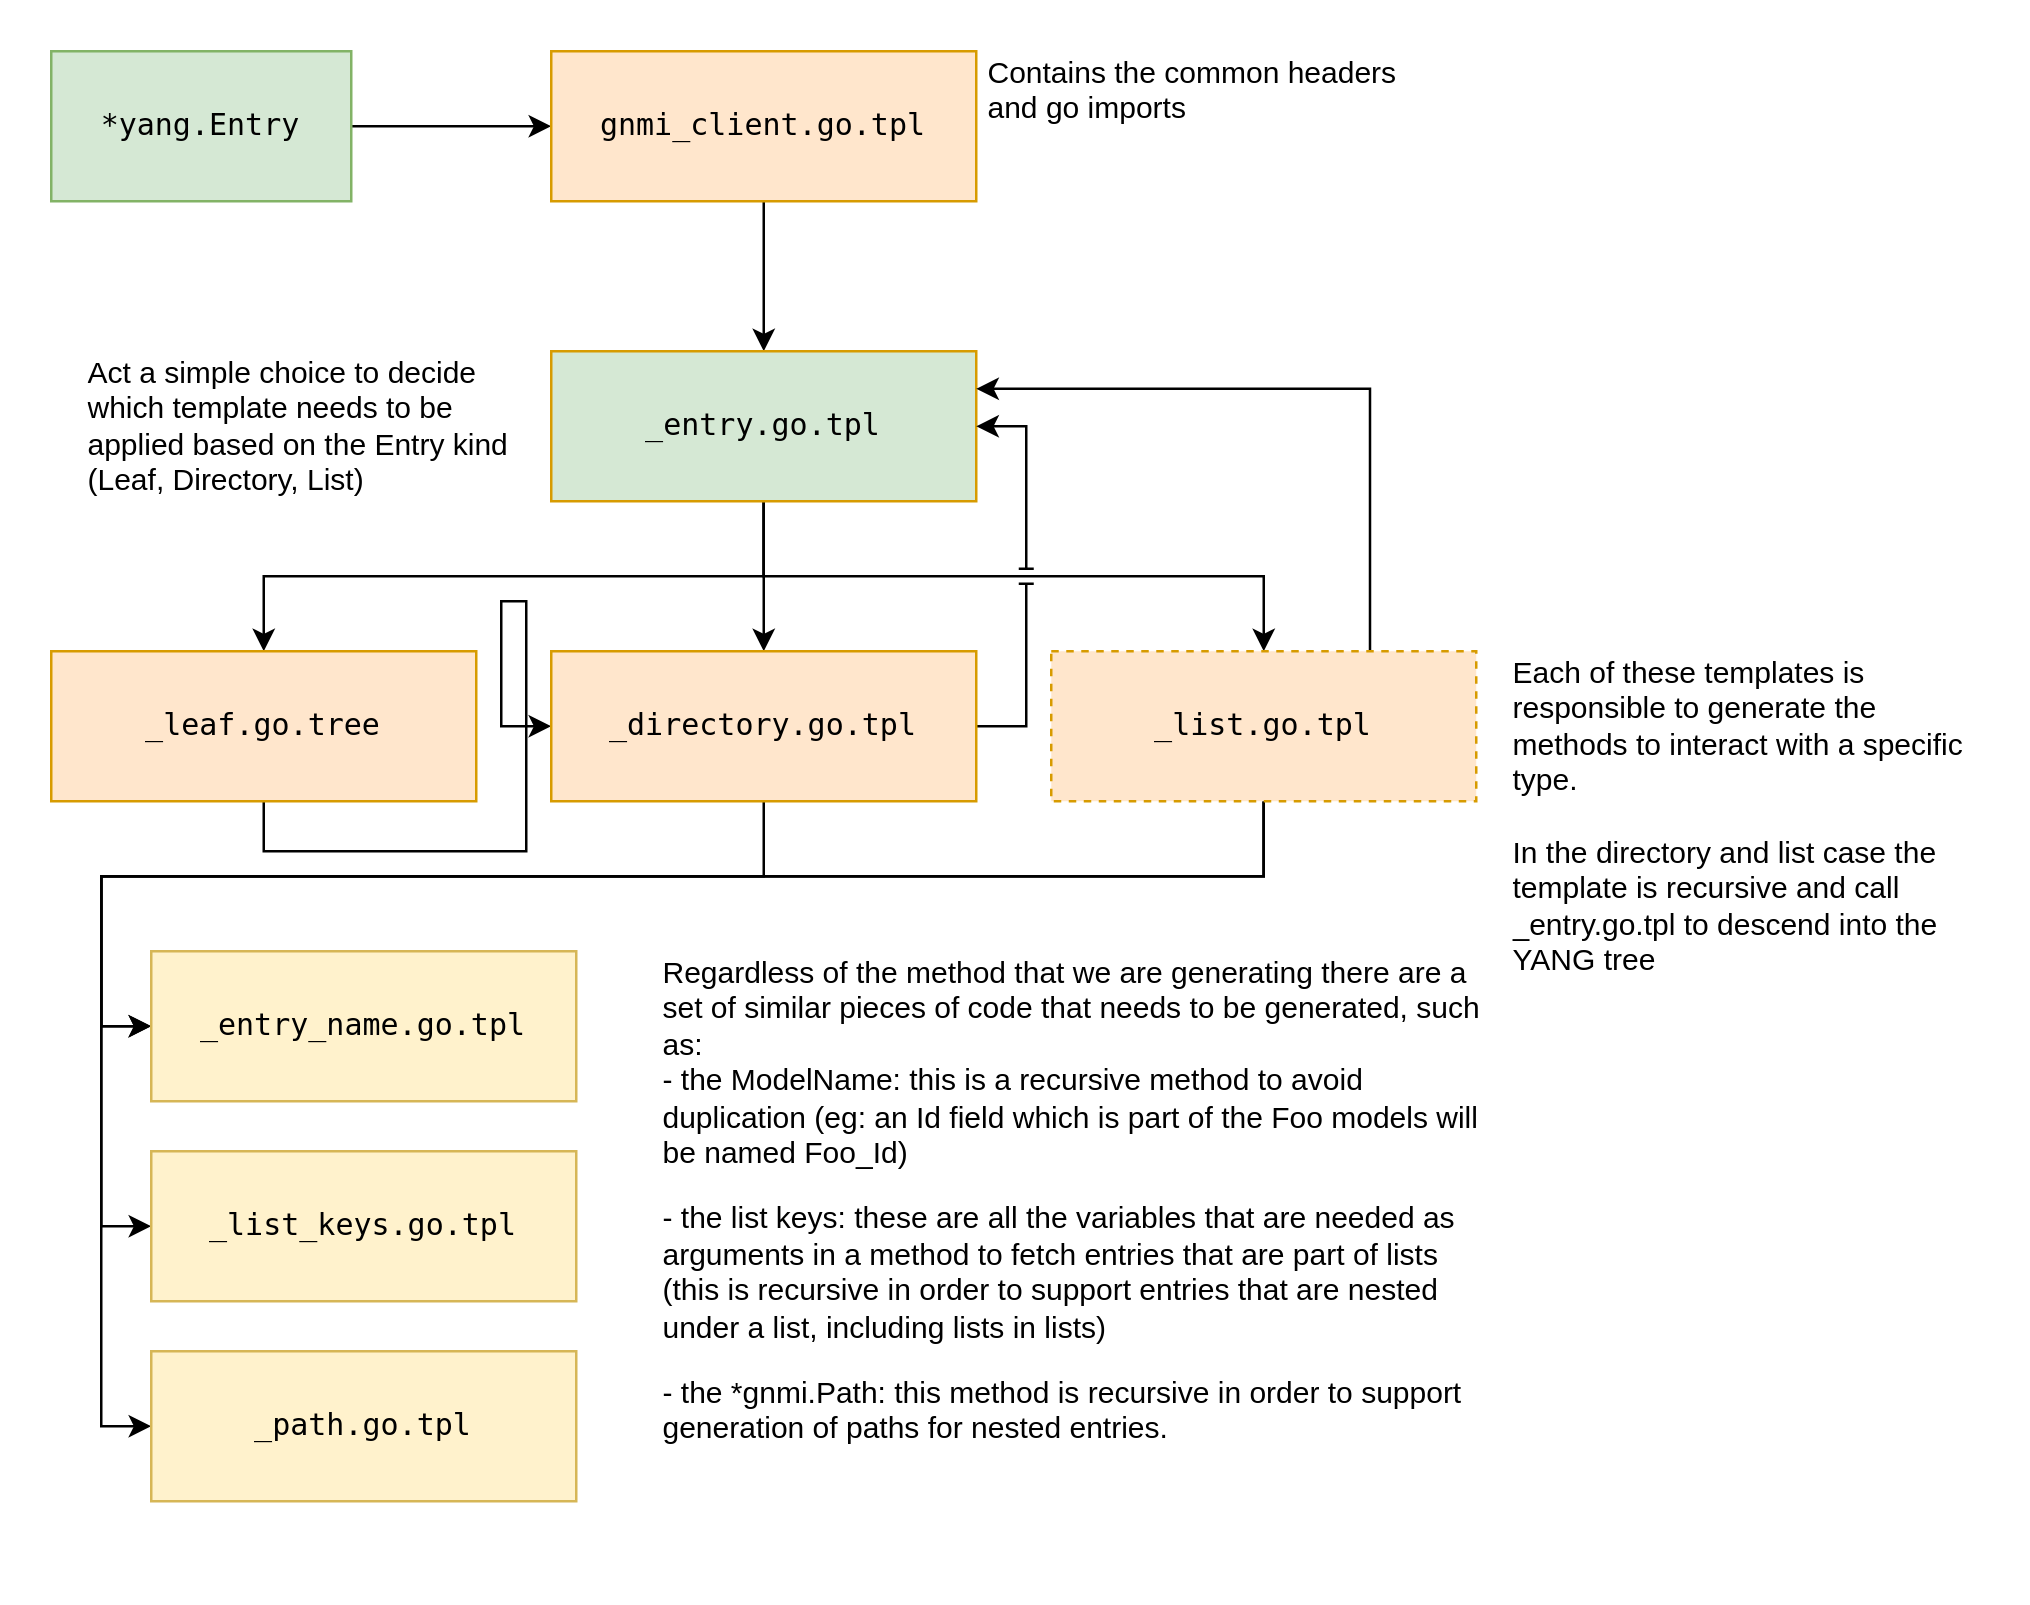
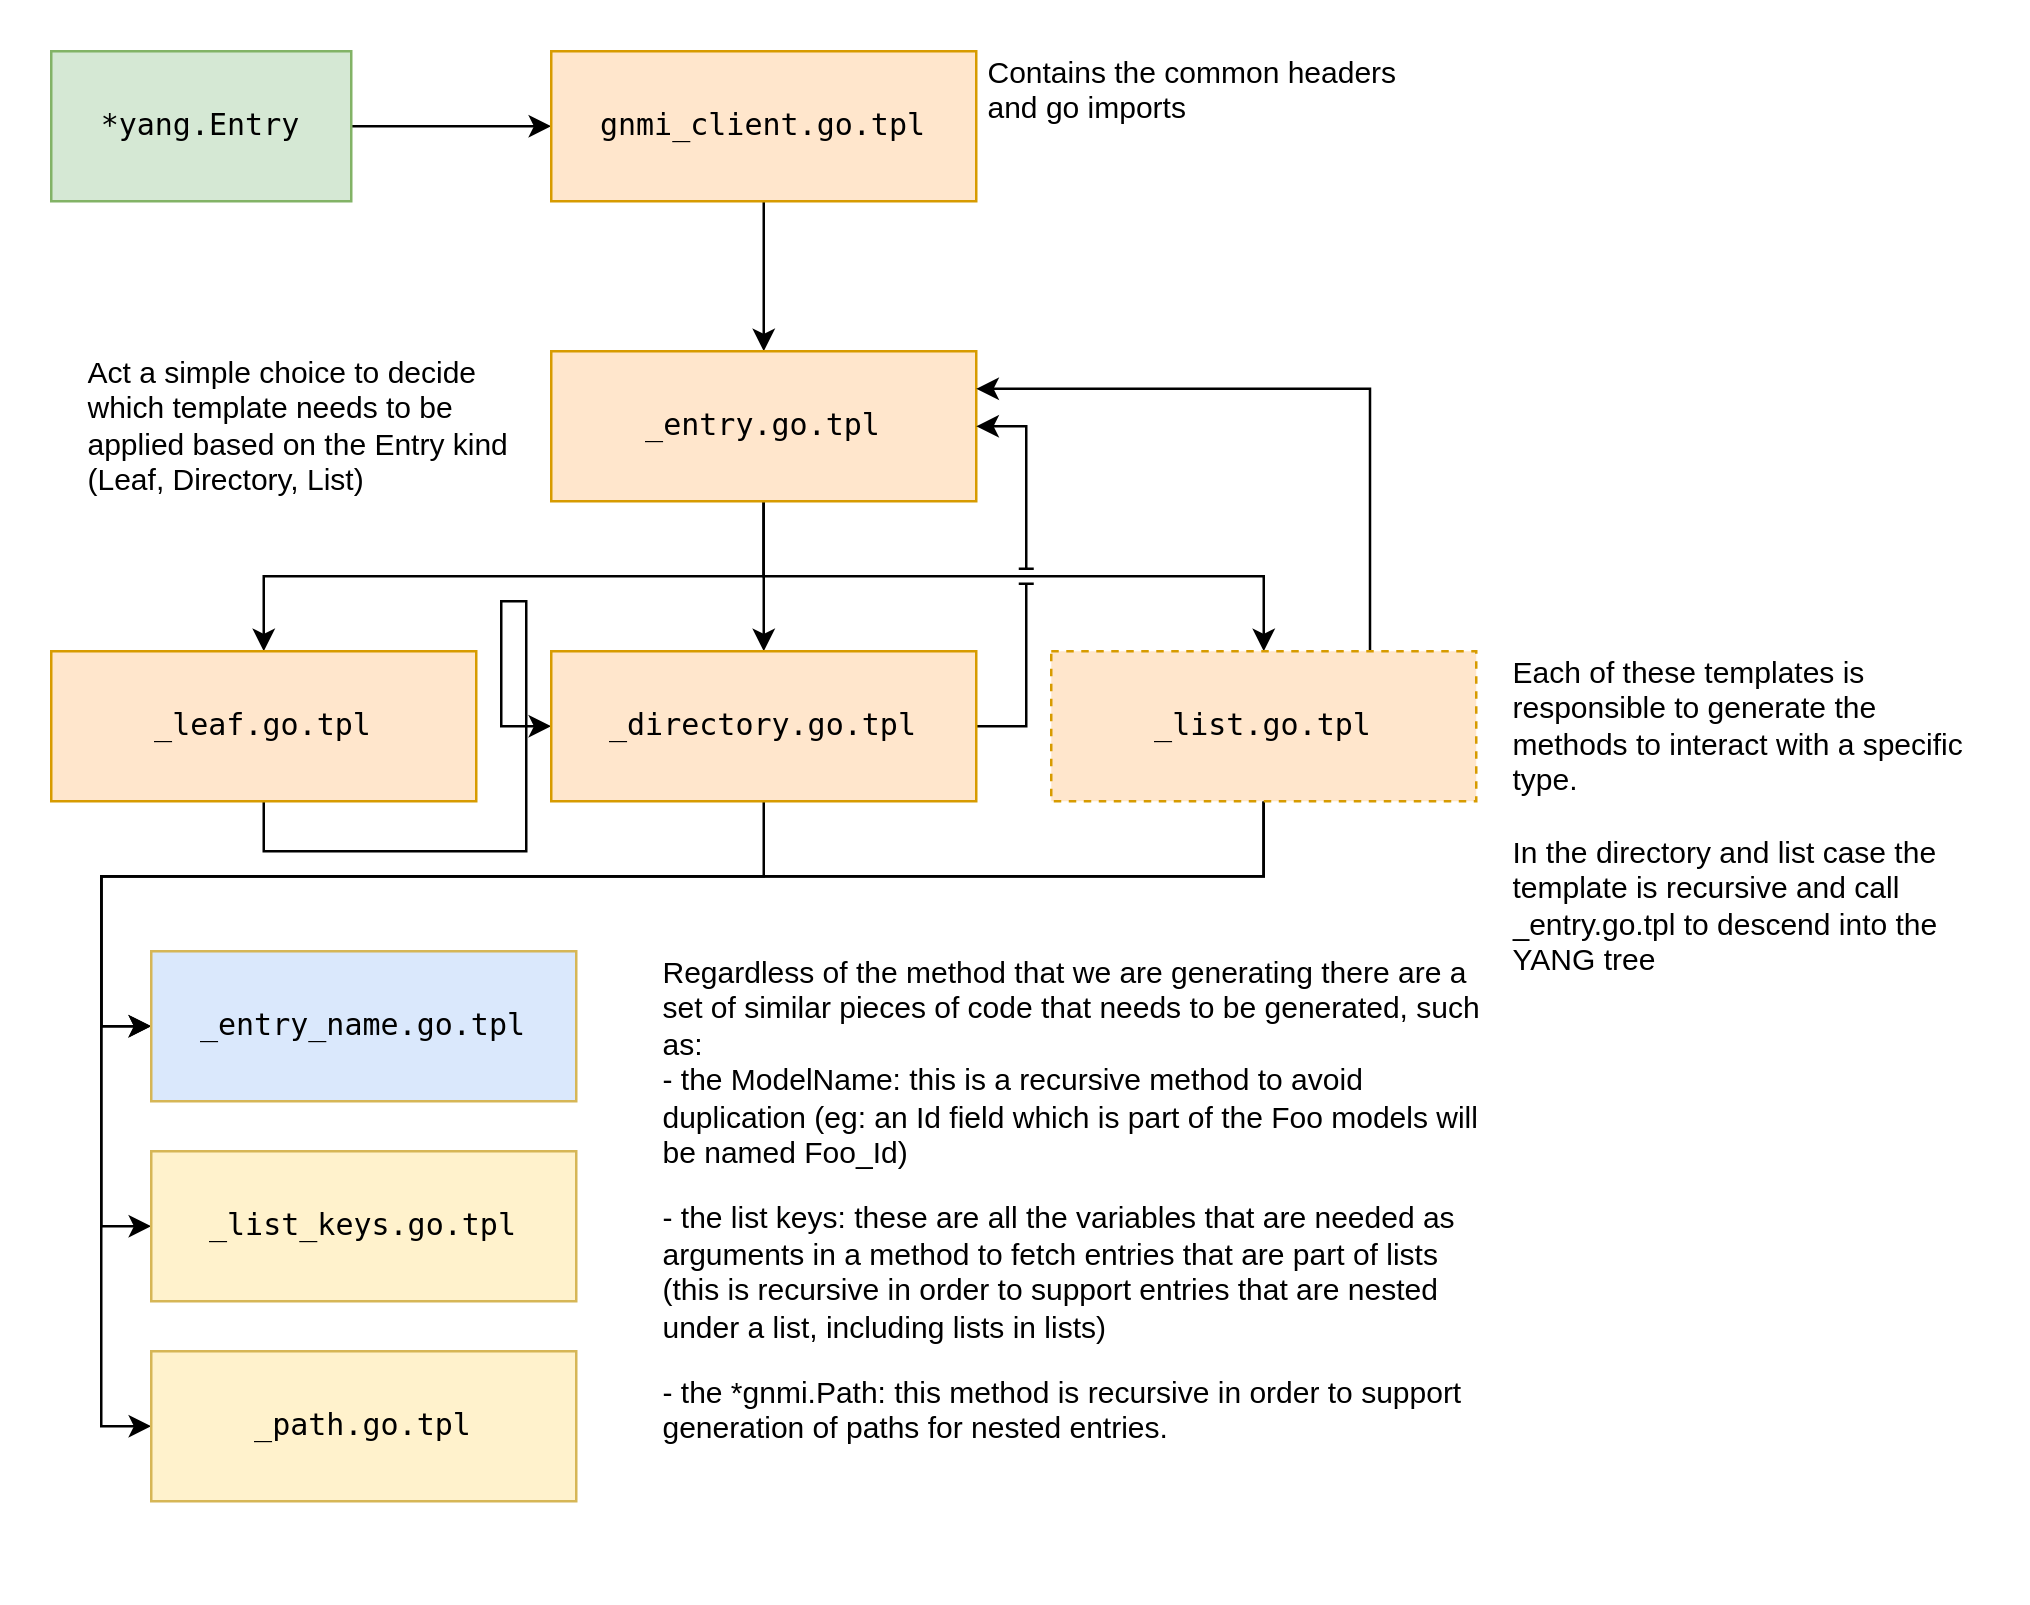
node "_entry.go.tpl": fillcolor #d5e8d4 -> #ffe6cc
node "_leaf.go.tree": label "_leaf.go.tree" -> "_leaf.go.tpl"
node "_entry_name.go.tpl": fillcolor #fff2cc -> #dae8fc
